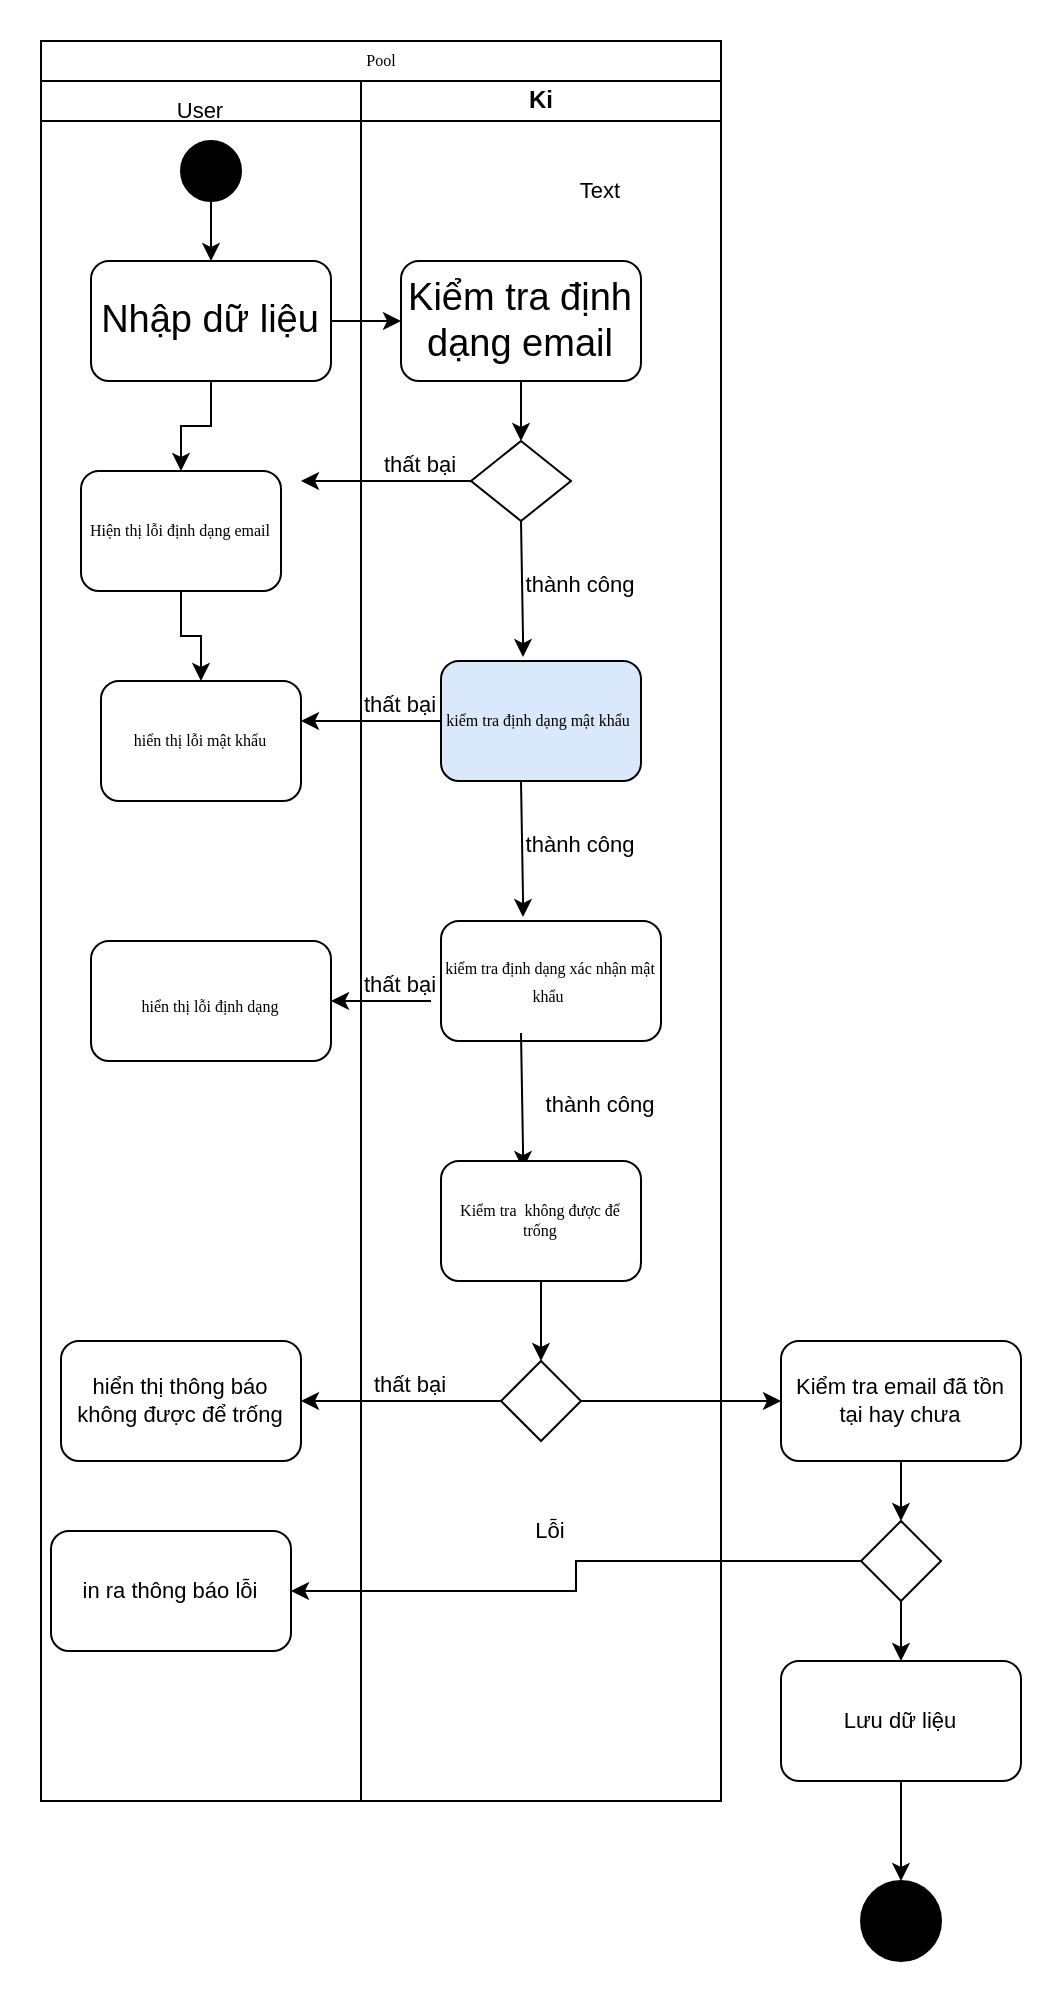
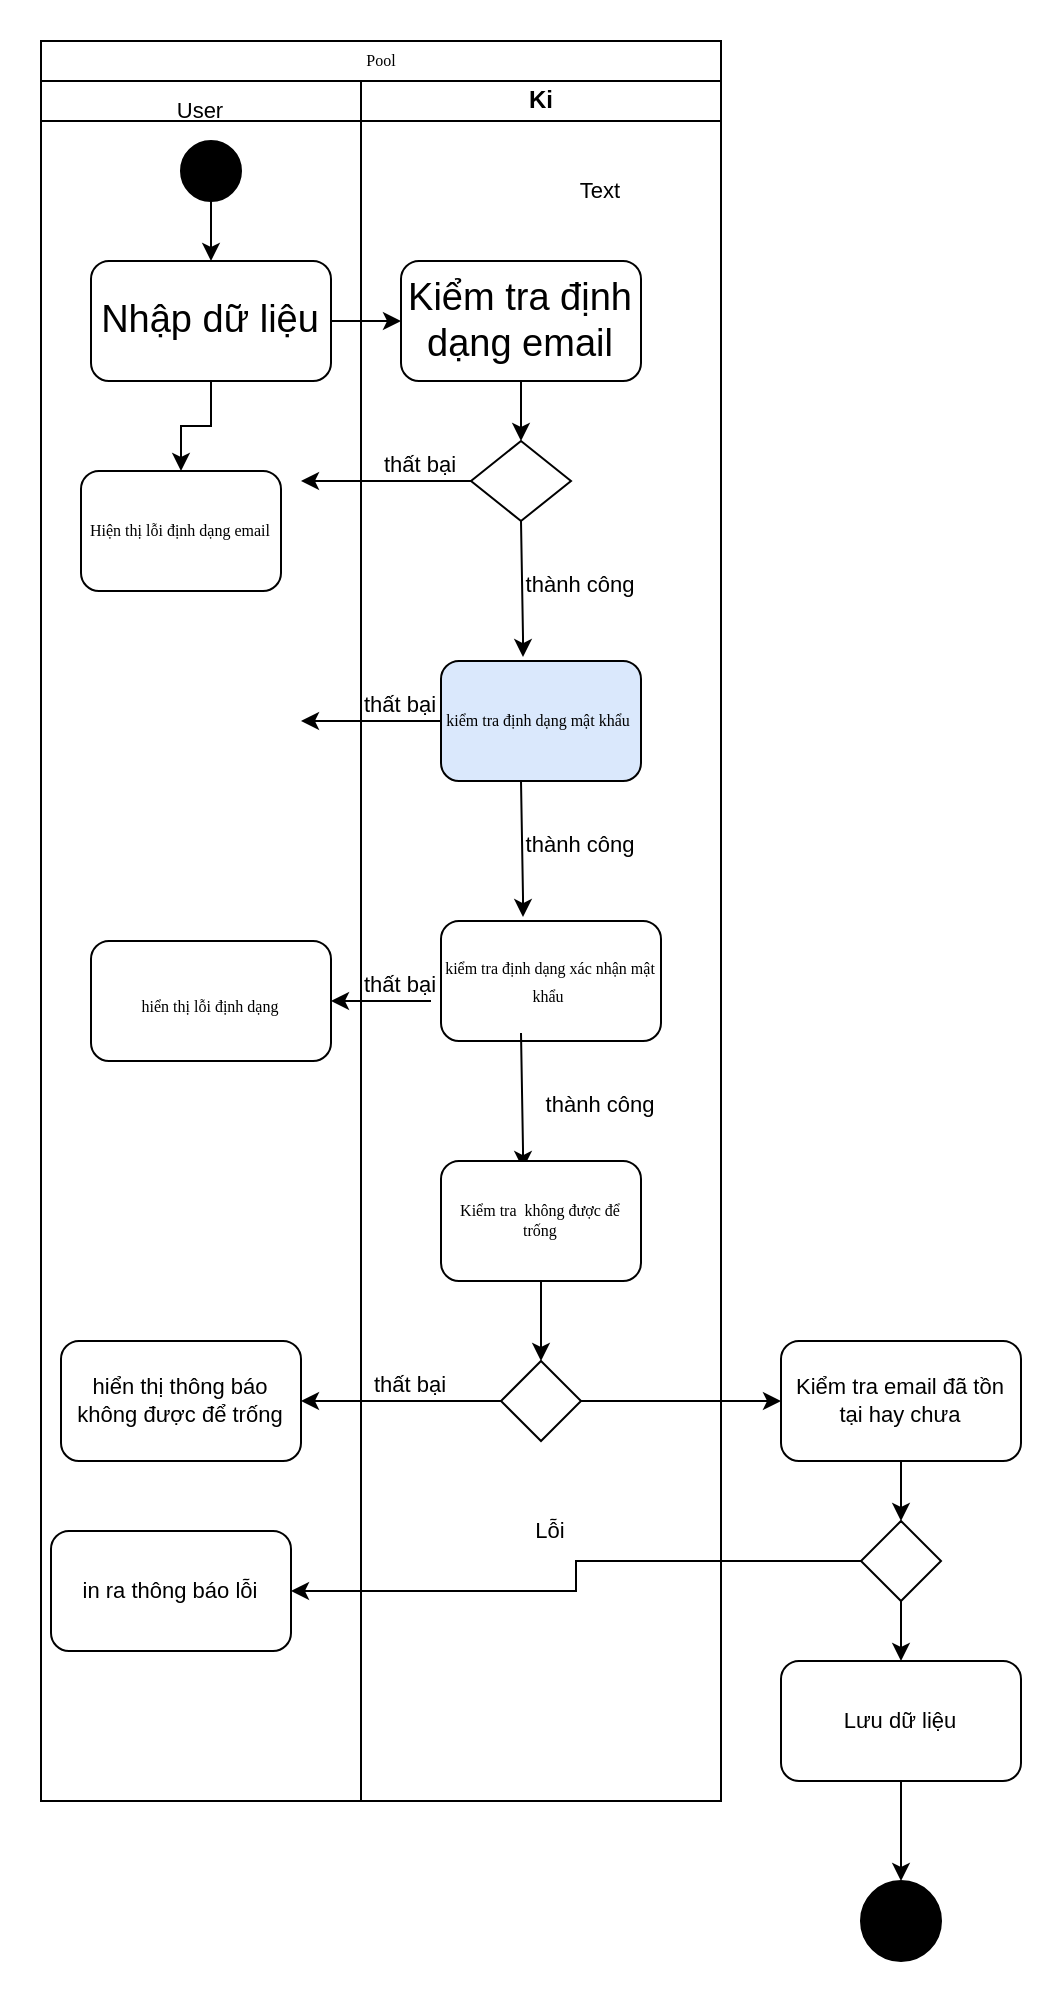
edge "Hiện thị lỗi định dạng email" -> "hiển thị lỗi mật khẩu": removed
node "hiển thị lỗi mật khẩu": removed
